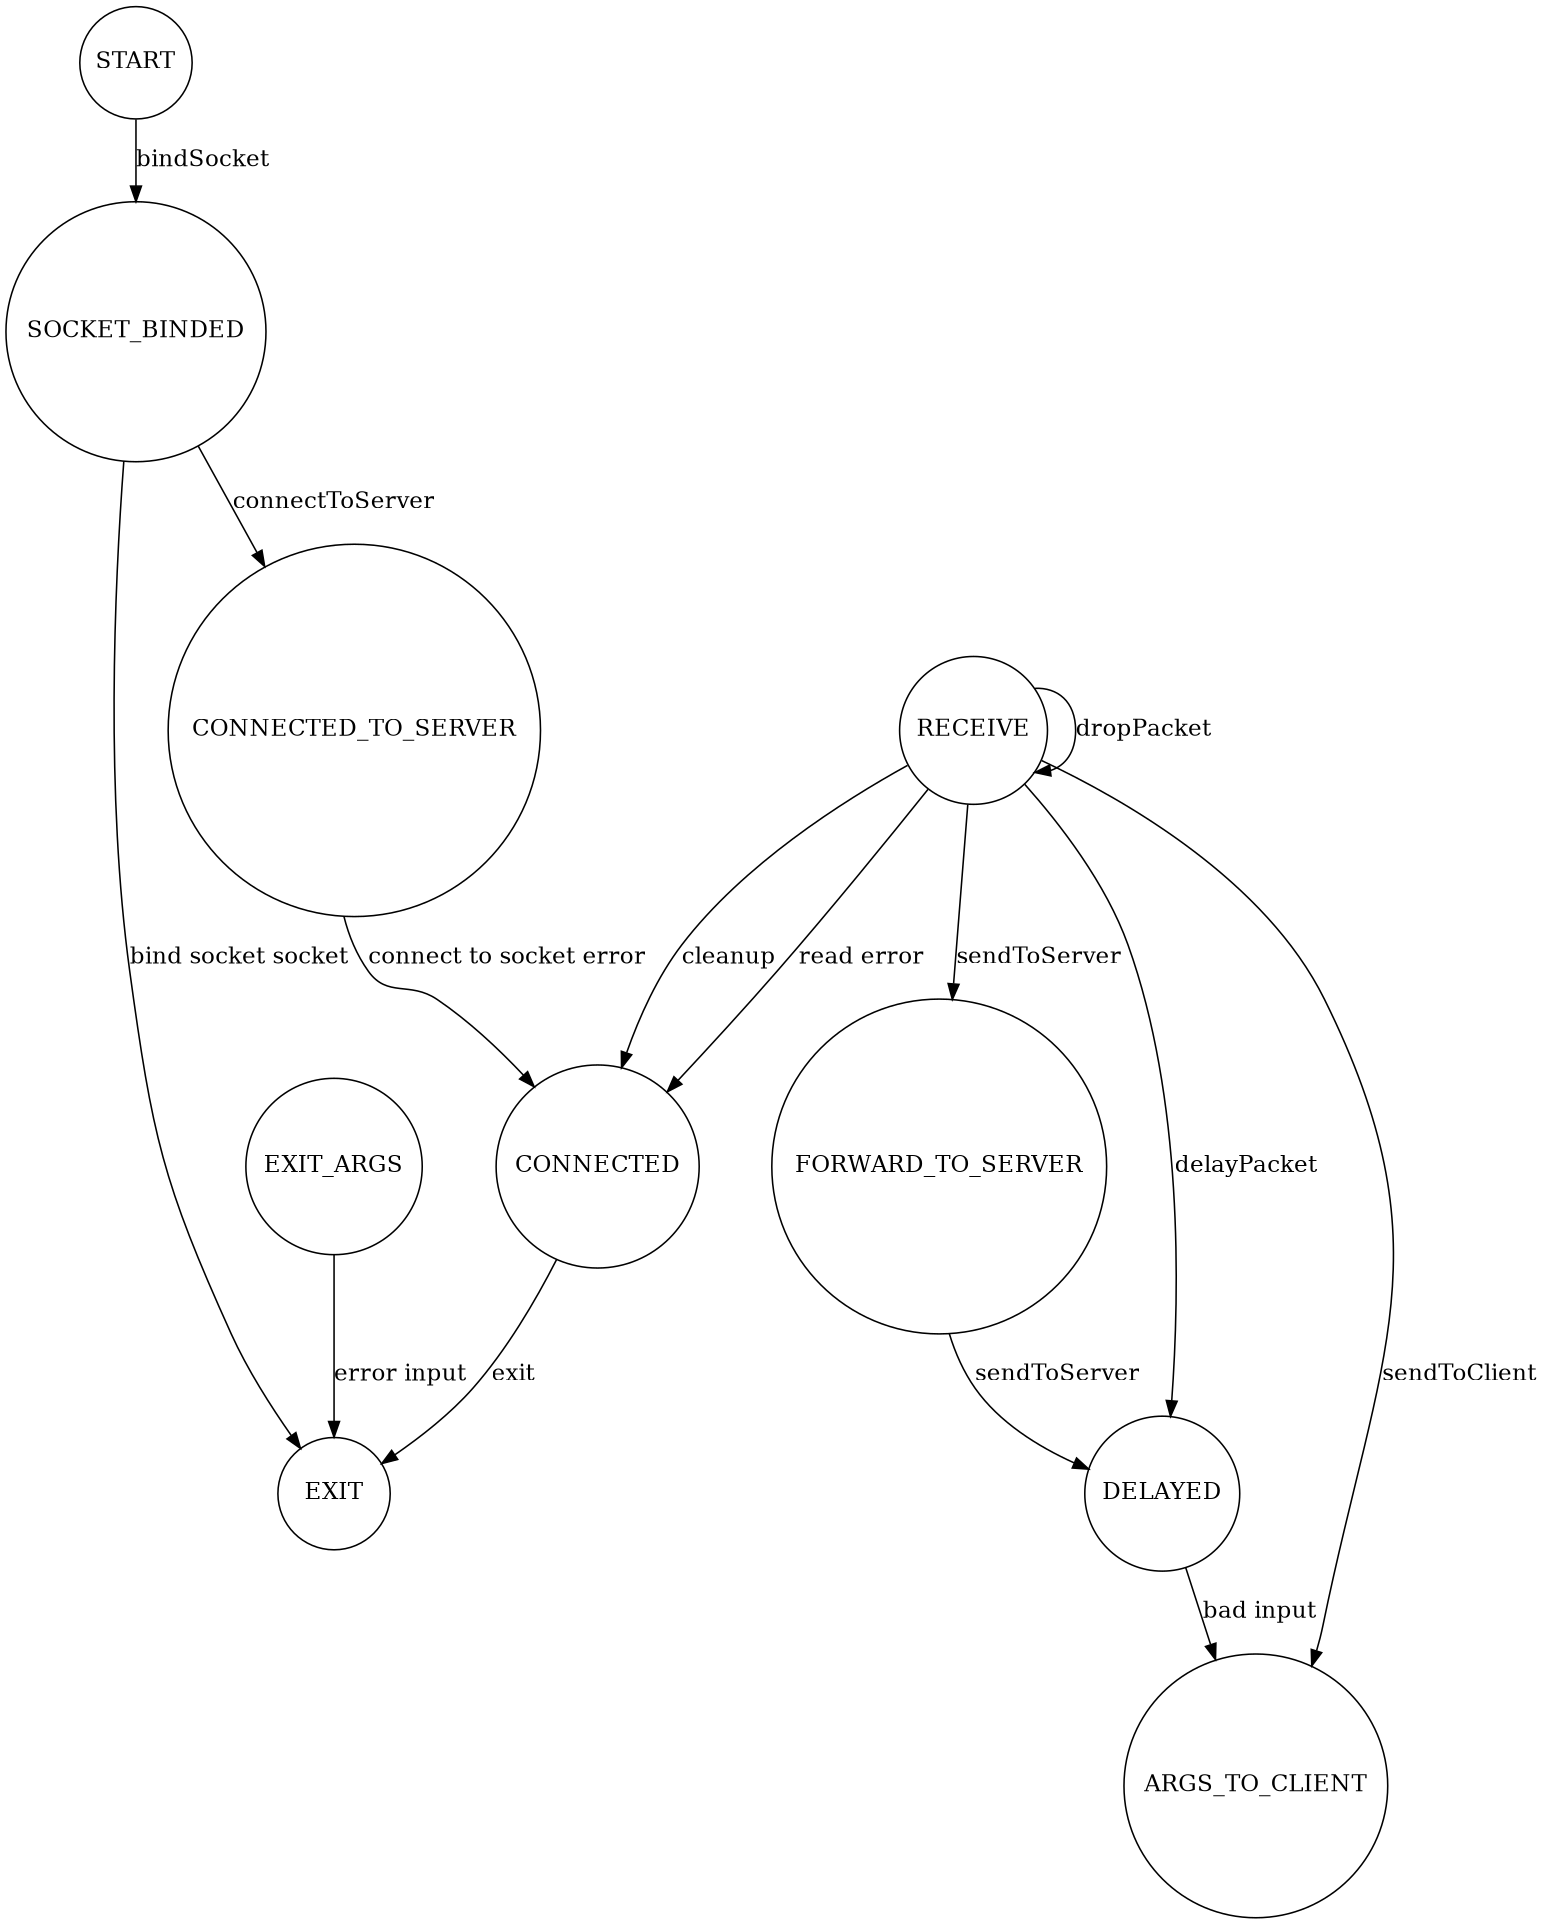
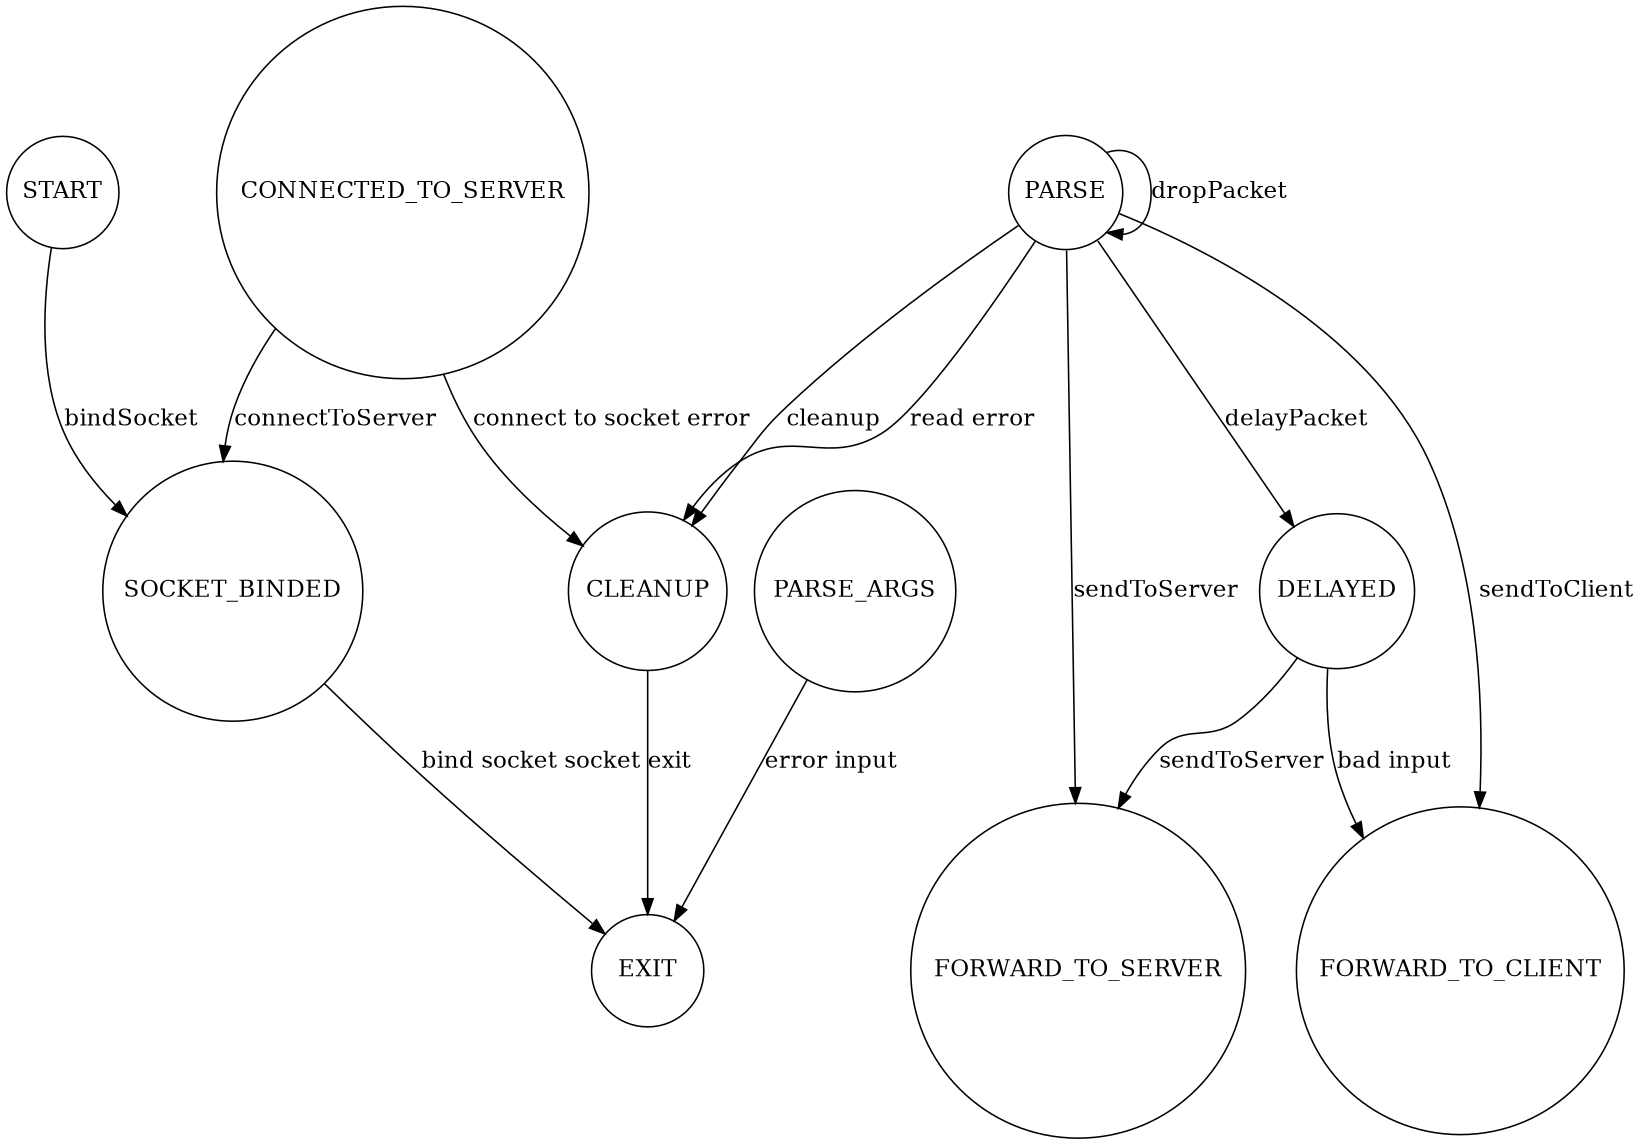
edge "SOCKET_BINDED" -> "CONNECTED_TO_SERVER": reversed
node "RECEIVE": label "RECEIVE" -> "PARSE"
node "EXIT_ARGS": label "EXIT_ARGS" -> "PARSE_ARGS"
node "CONNECTED": label "CONNECTED" -> "CLEANUP"
edge "FORWARD_TO_SERVER" -> "DELAYED": reversed
node "ARGS_TO_CLIENT": label "ARGS_TO_CLIENT" -> "FORWARD_TO_CLIENT"
